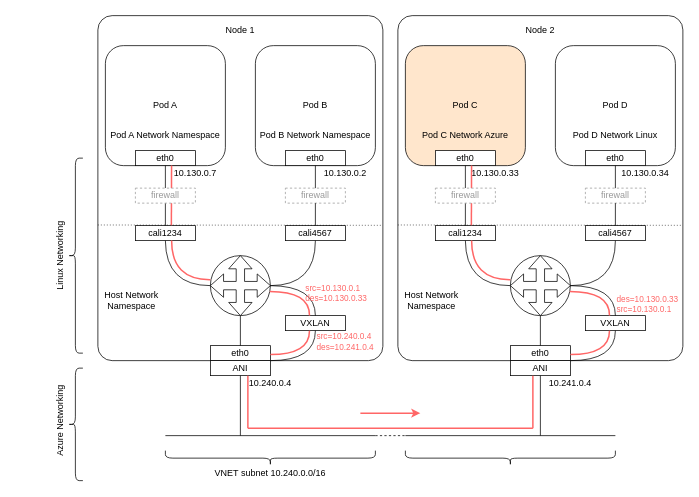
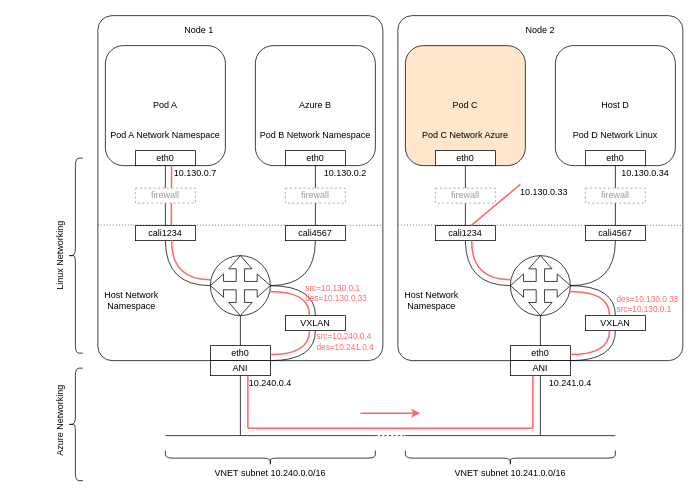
node "Node 1": moved (240, 30) -> (199, 30)
node "Pod B": label "Pod B" -> "Azure B"
node "Pod D": label "Pod D" -> "Host D"
node "10.130.0.33": moved (495, 173) -> (544, 192)
node "VNET subnet 10.241.0.0/16": added
